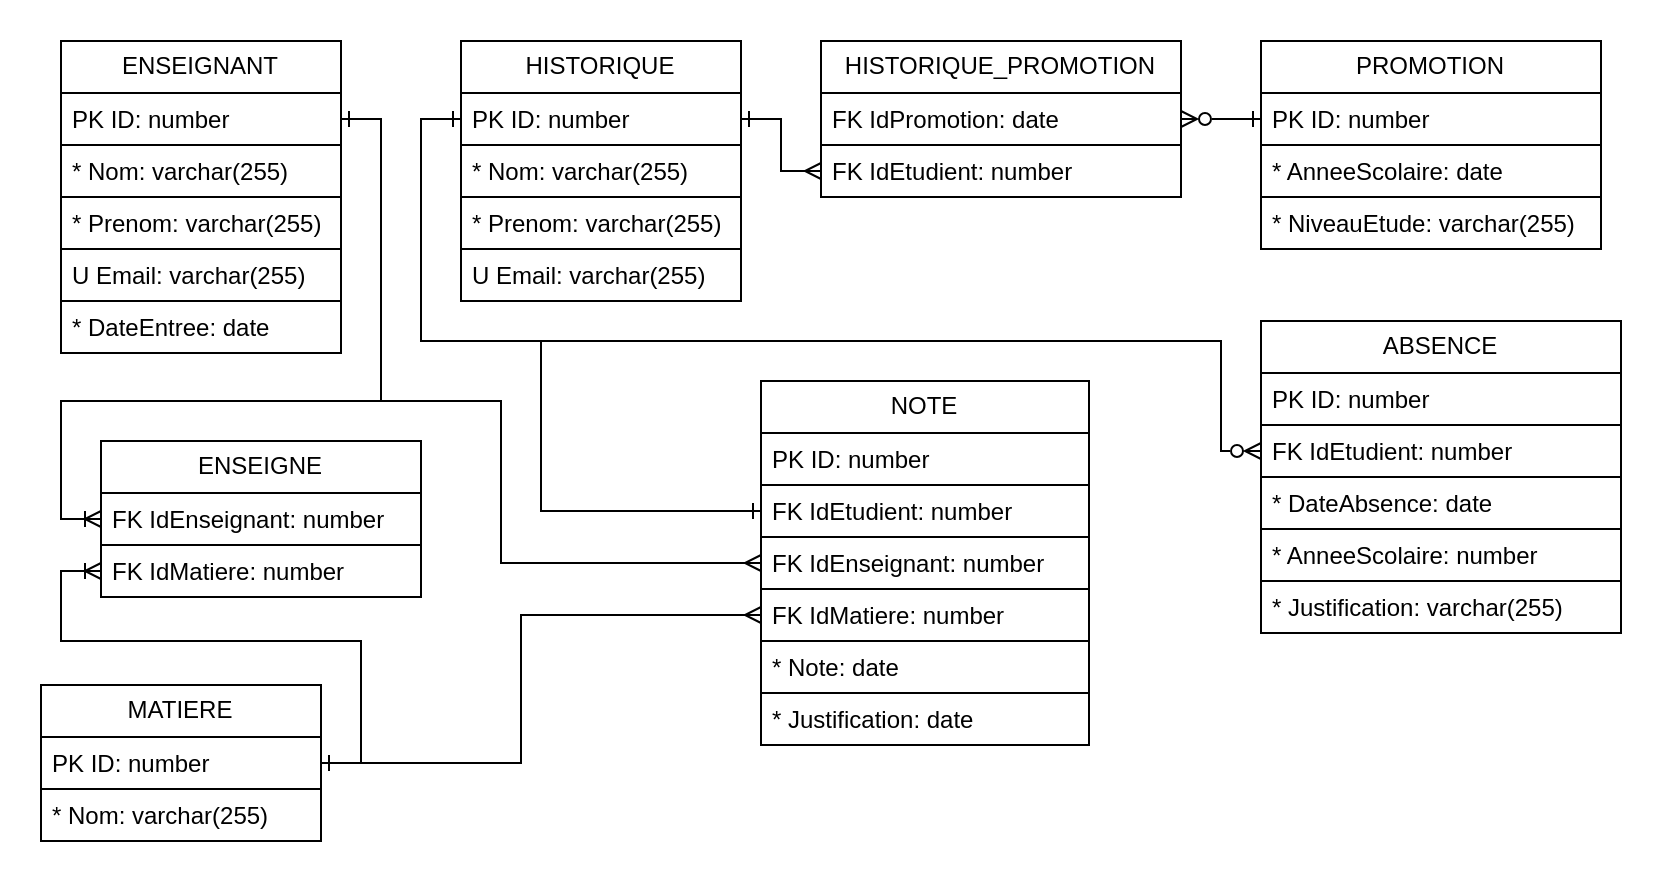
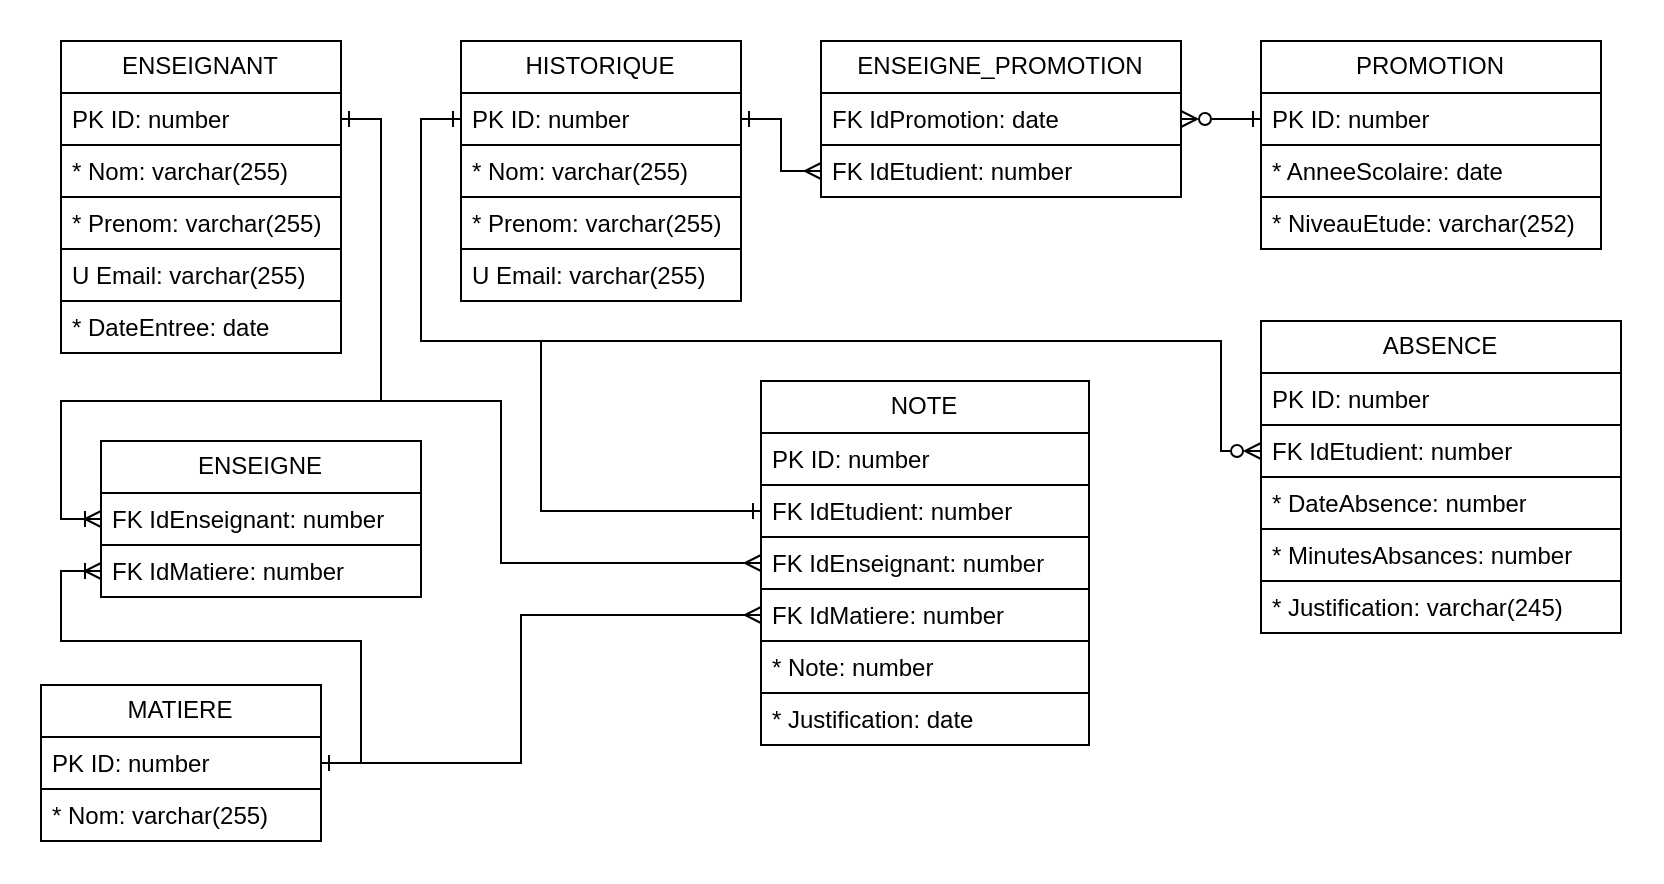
node "HISTORIQUE_PROMOTION": label "HISTORIQUE_PROMOTION" -> "ENSEIGNE_PROMOTION"
node "* NiveauEtude: varchar(255)": label "* NiveauEtude: varchar(255)" -> "* NiveauEtude: varchar(252)"
node "* DateAbsence: date": label "* DateAbsence: date" -> "* DateAbsence: number"
node "* AnneeScolaire: number": label "* AnneeScolaire: number" -> "* MinutesAbsances: number"
node "* Justification: varchar(255)": label "* Justification: varchar(255)" -> "* Justification: varchar(245)"
node "* Note: date": label "* Note: date" -> "* Note: number"
